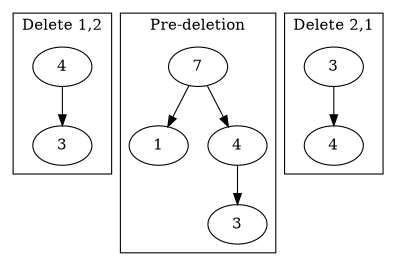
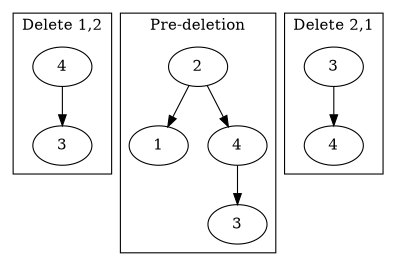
node "7": label "7" -> "2"
